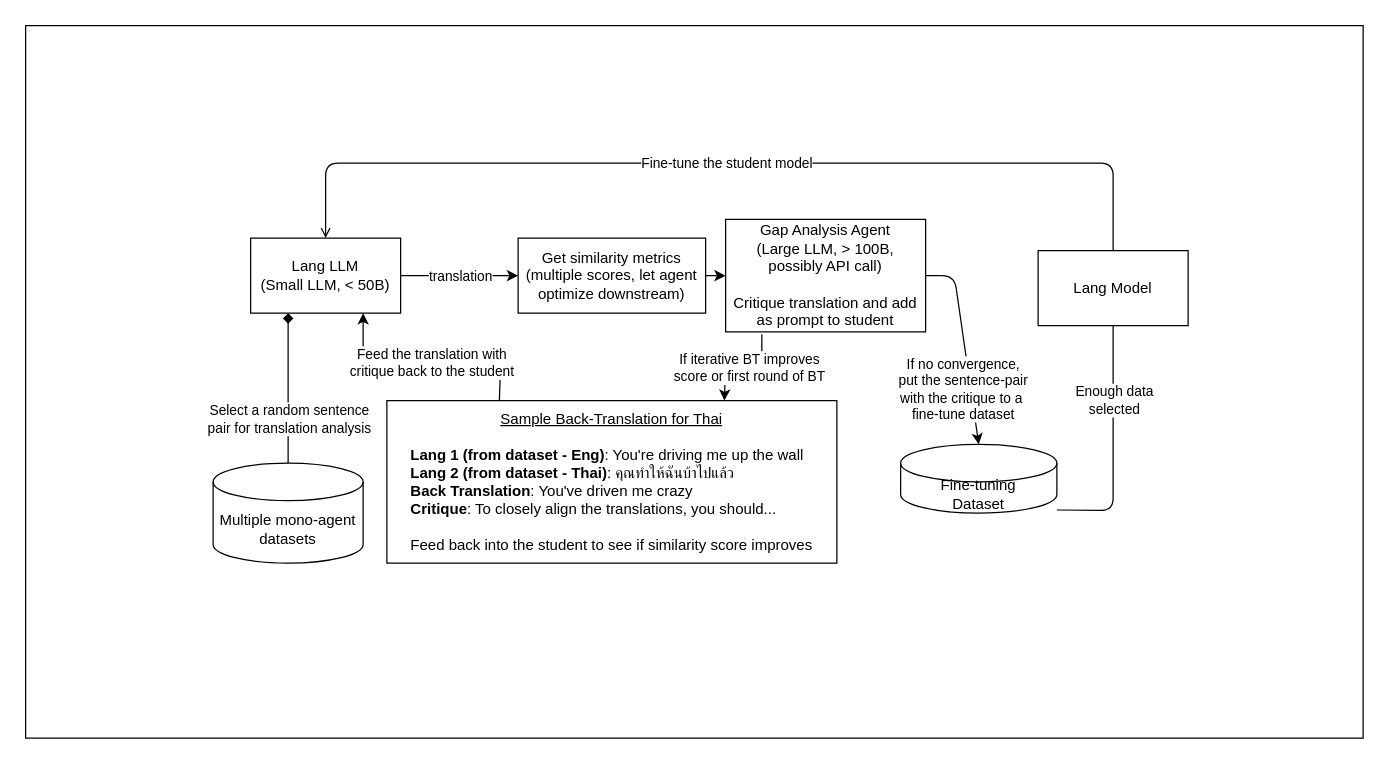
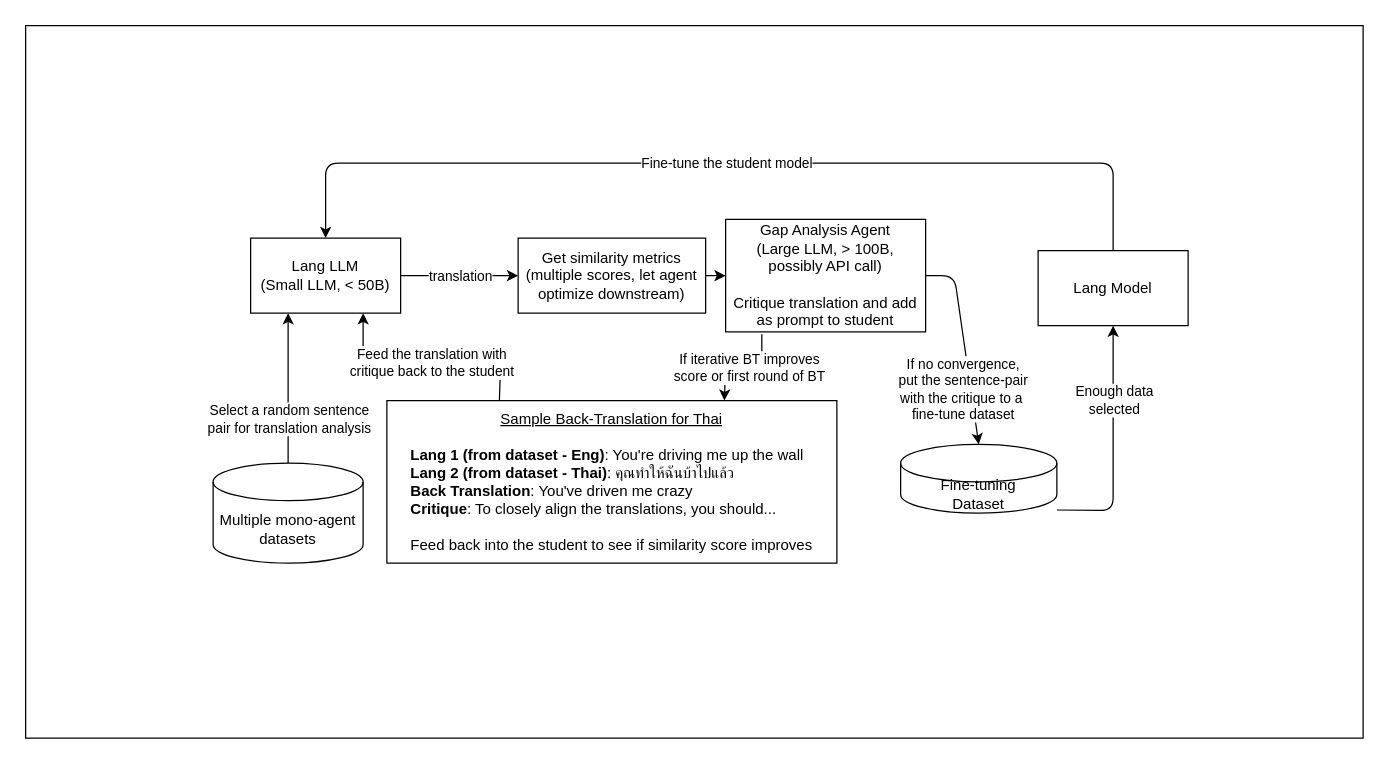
edge "Lang Model" -> "Lang LLM (Small LLM, < 50B)": arrowhead open -> classic
edge "Multiple mono-agent datasets" -> "Lang LLM (Small LLM, < 50B)": arrowhead diamond -> classic
edge "Lang Model" -- "Fine-tuning Dataset": arrowhead none -> classic
